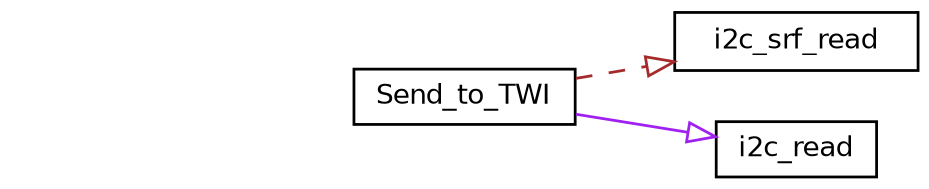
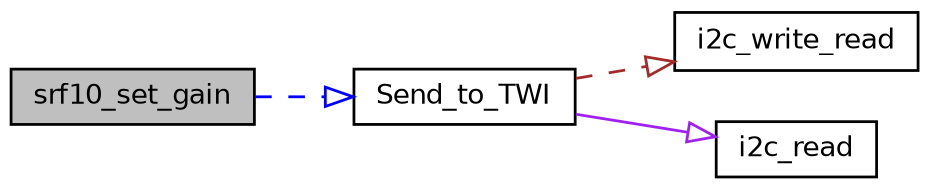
node "i2c_srf_read": label "i2c_srf_read" -> "i2c_write_read"
node "srf10_set_gain": added
